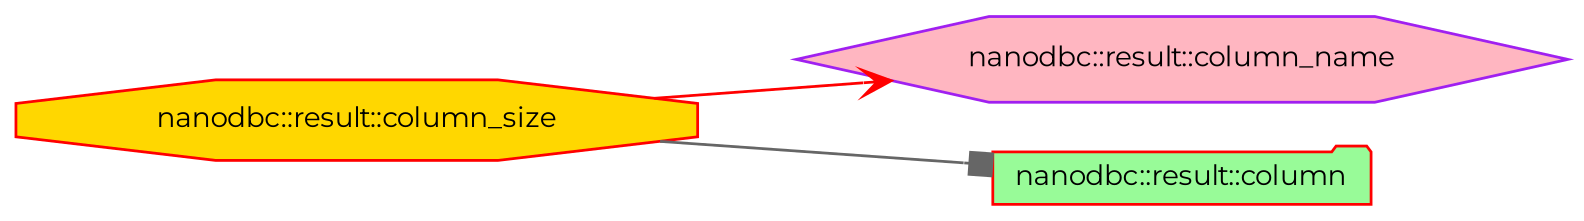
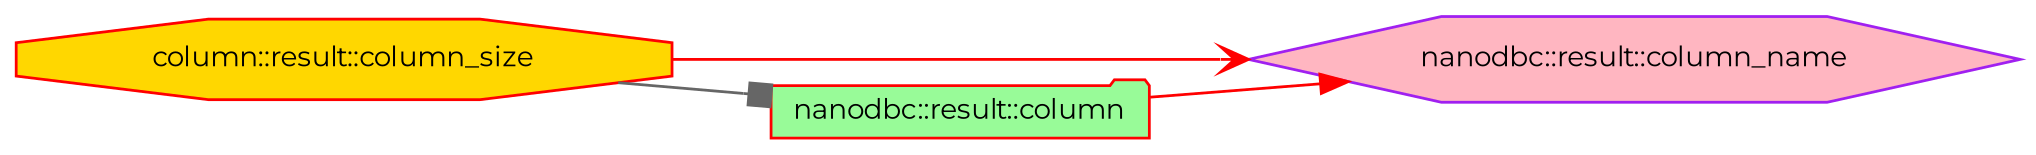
edge "nanodbc::result::column" -> "nanodbc::result::column_name": added
node "nanodbc::result::column_size": label "nanodbc::result::column_size" -> "column::result::column_size"
